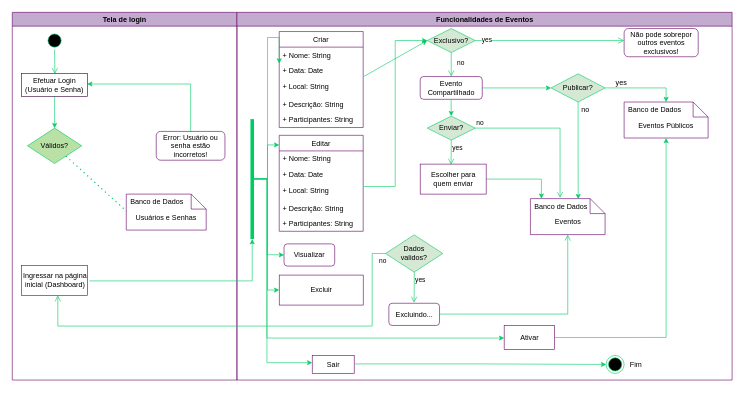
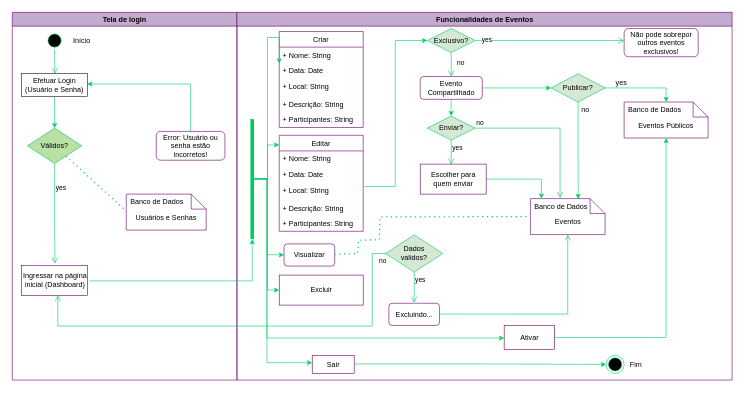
node "Início": added
edge "Criar" -> "Exclusivo?": removed
edge "Válidos?" -> "Ingressar na página inicial (Dashboard)": added, label "yes"
edge "Eventos" -- "Visualizar": added
